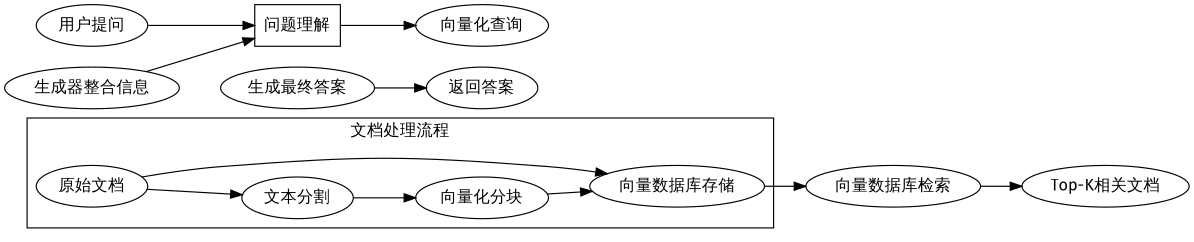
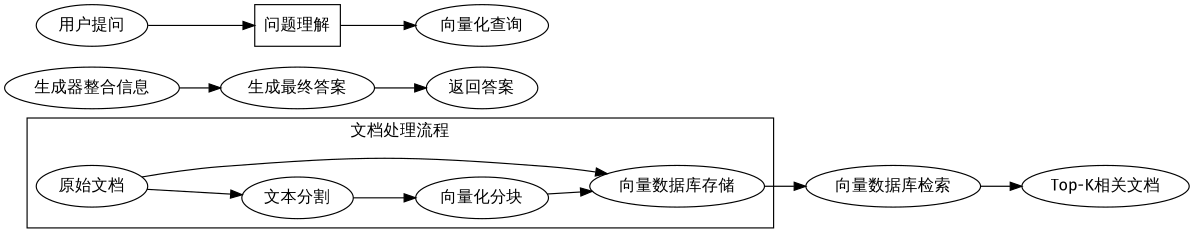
edge "生成器整合信息" -> "问题理解": now "生成器整合信息" -> "生成最终答案"
